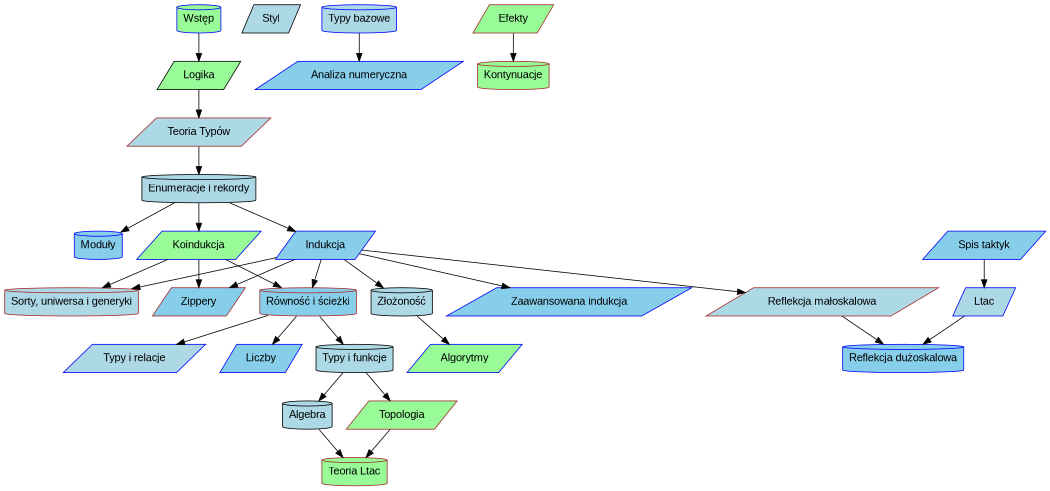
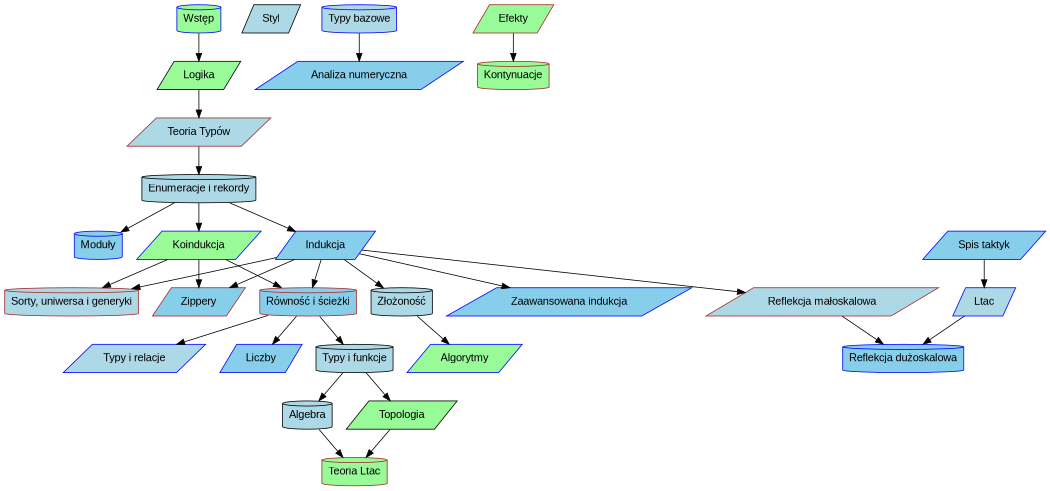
node "Topologia": color brown -> black
